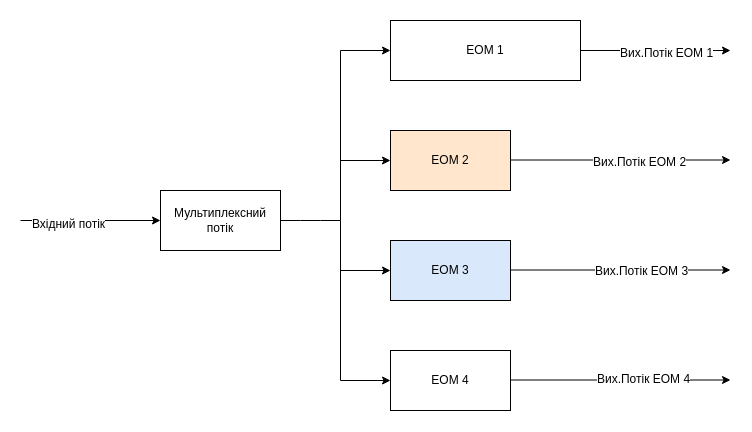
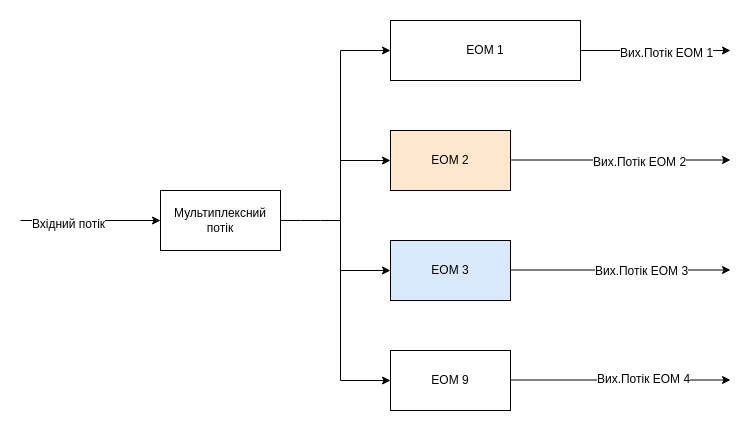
node "ЕОМ 4": label "ЕОМ 4" -> "ЕОМ 9"
